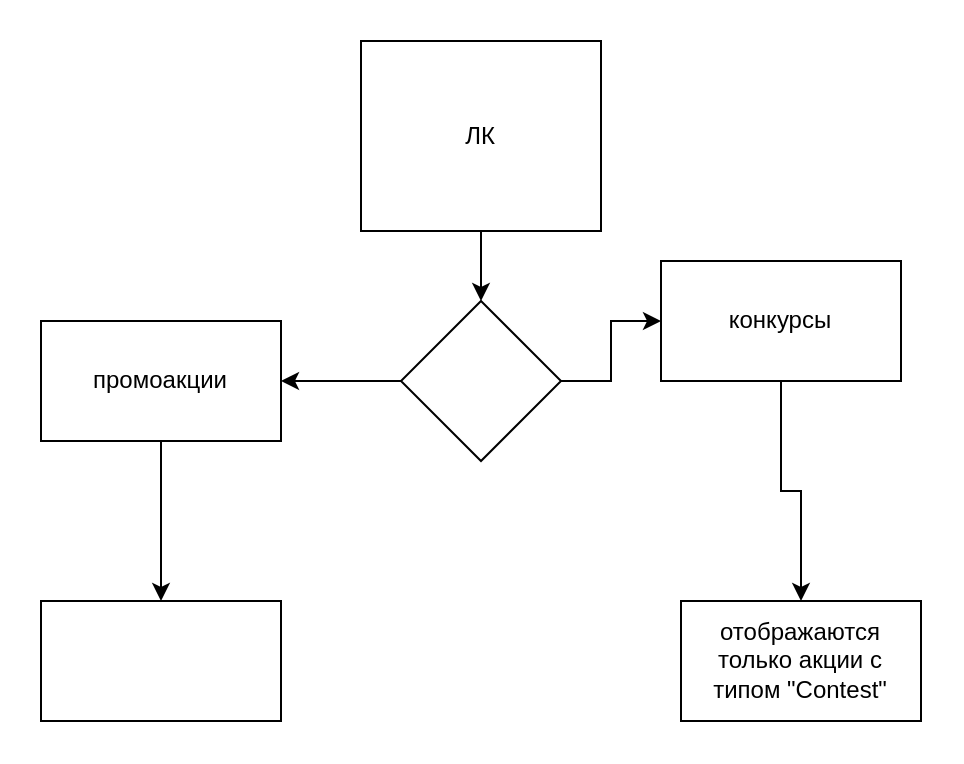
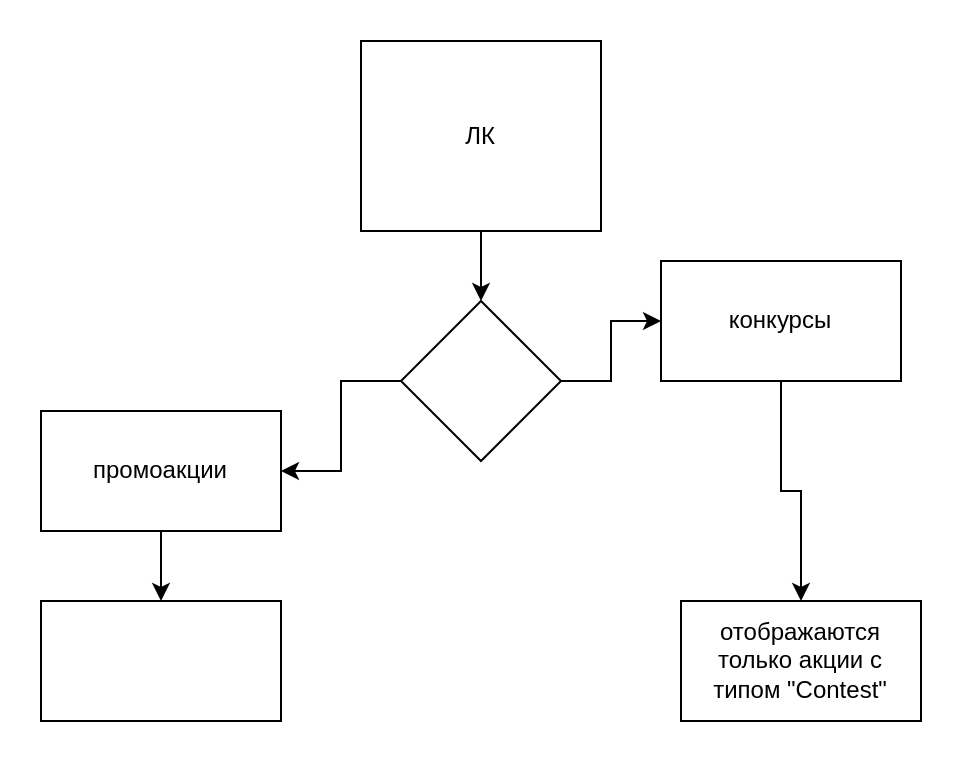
node "промоакции": moved (161, 381) -> (161, 471)
